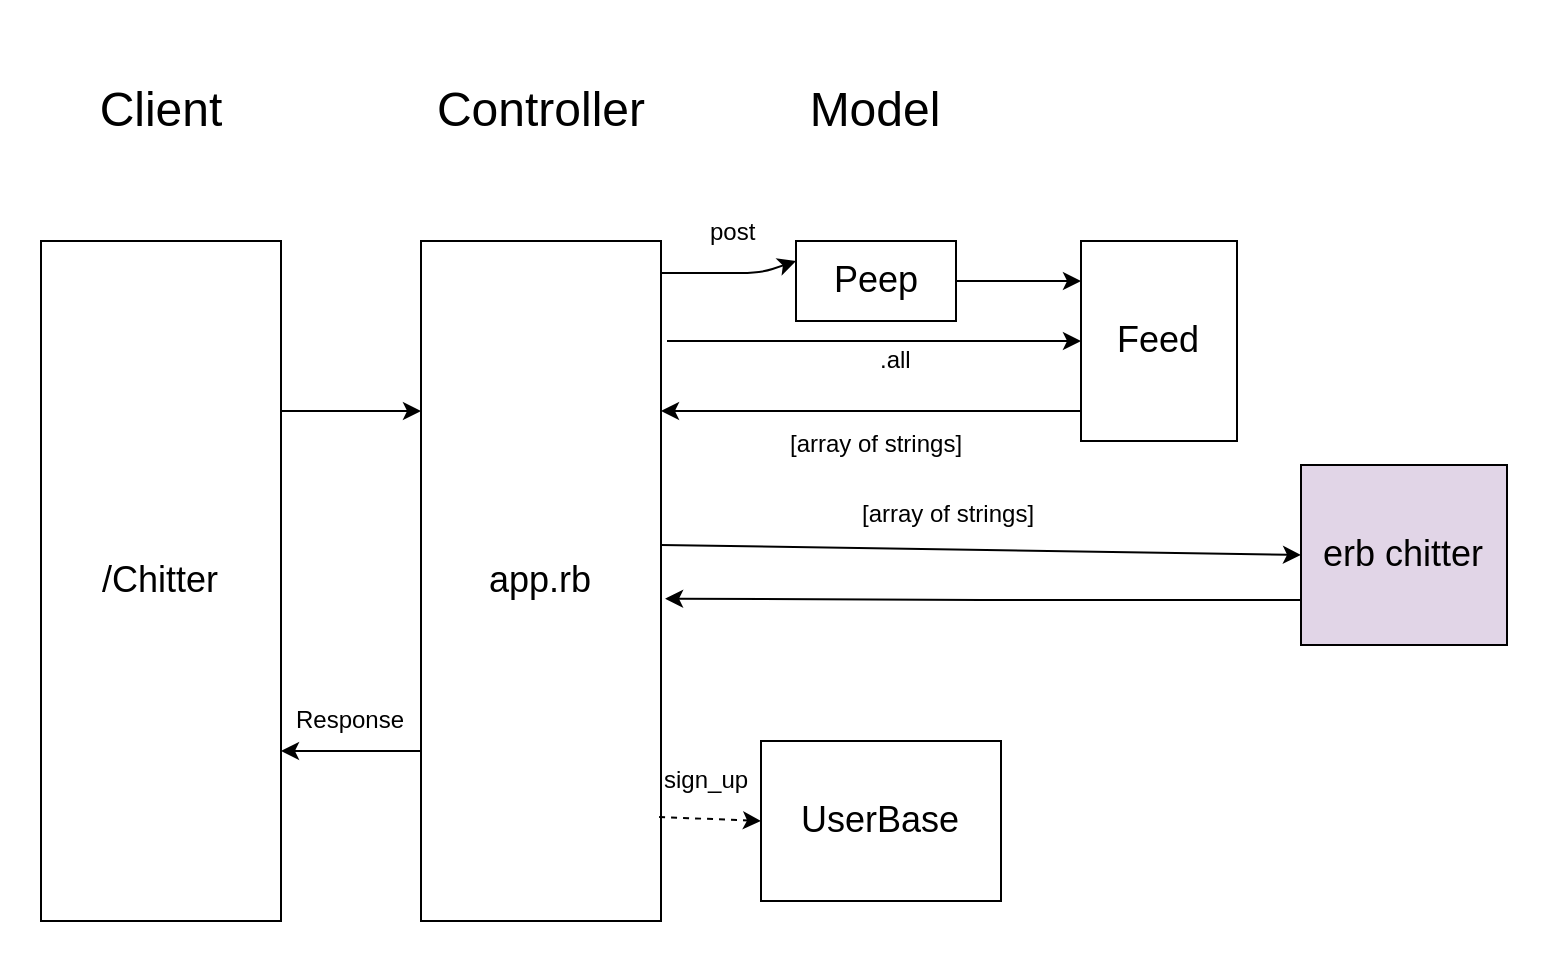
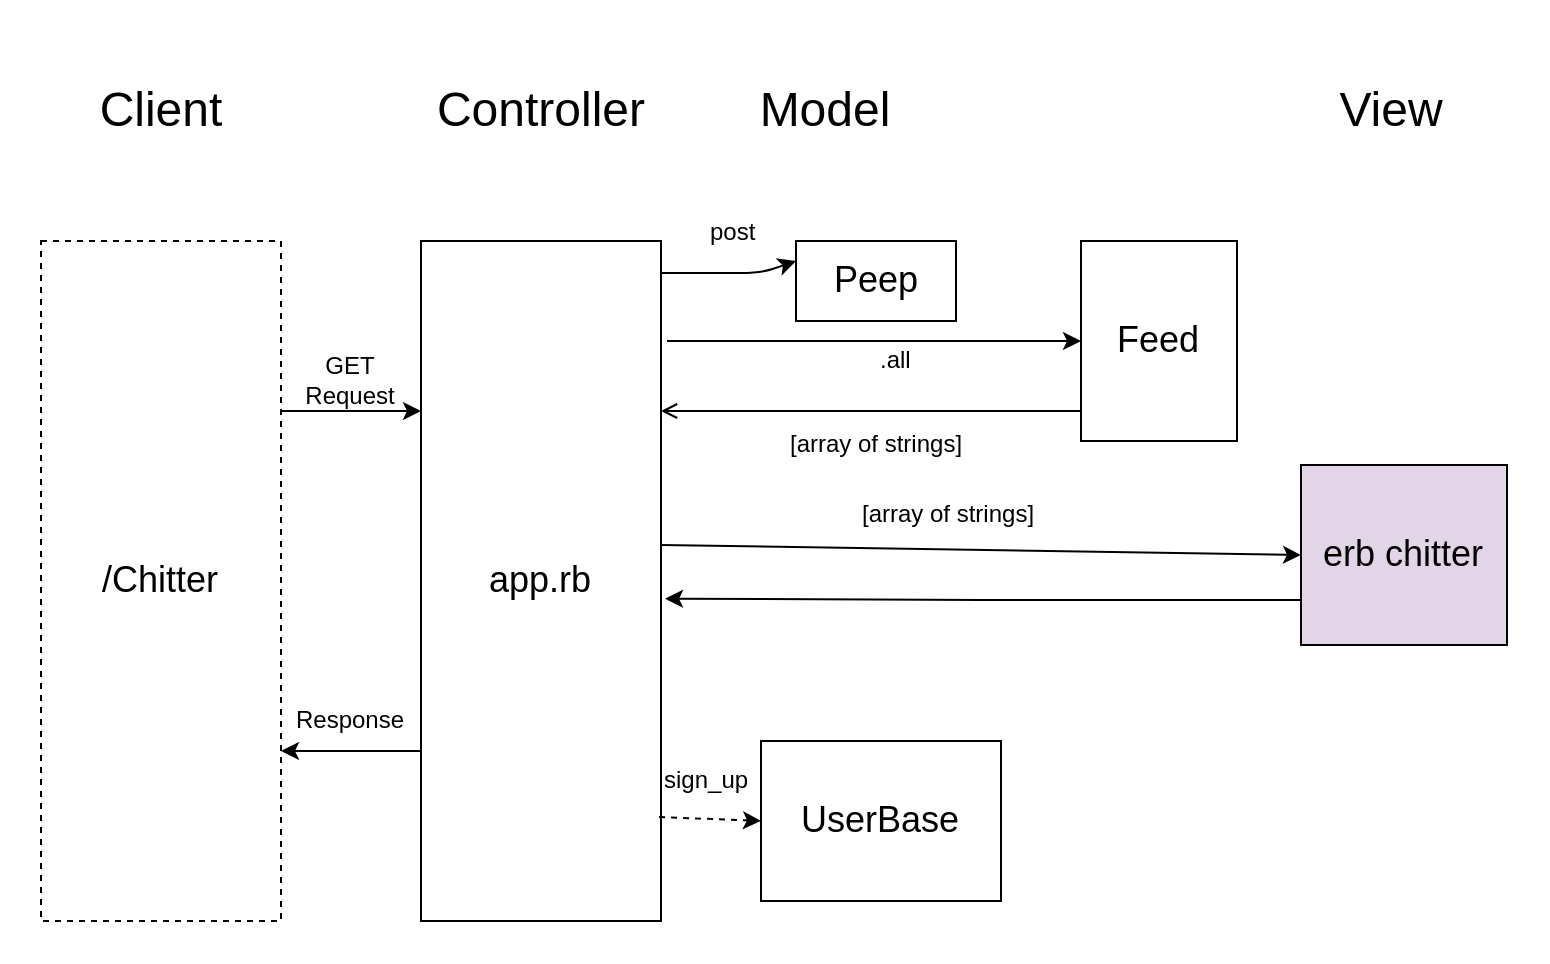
node "Model": moved (876, 111) -> (826, 111)
node "View": added
edge "Peep" -> "Feed": removed
node "GET Request": added
edge "Feed" -> "app.rb": arrowhead classic -> open
node "/Chitter": style solid -> dashed
